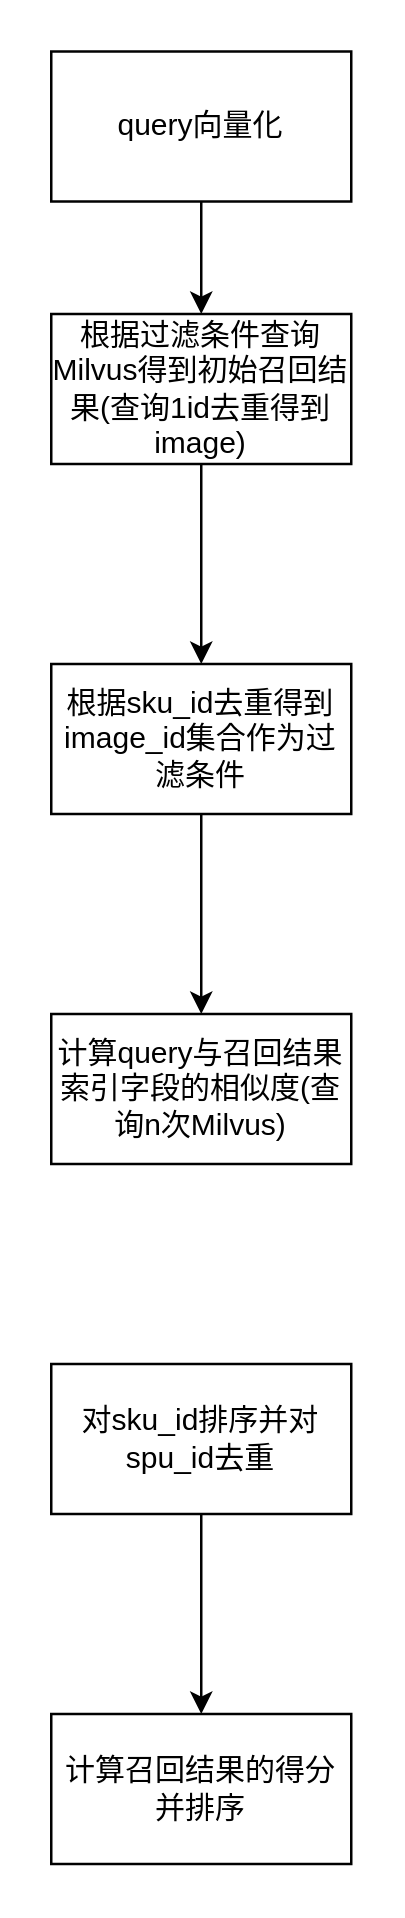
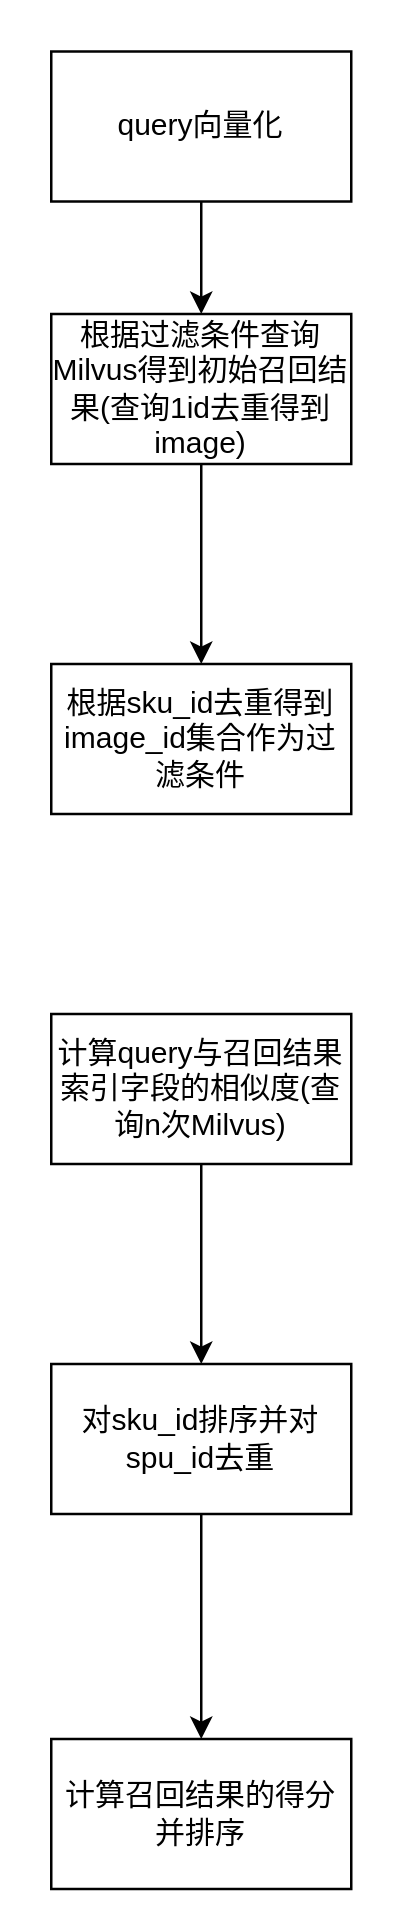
edge "根据sku_id去重得到image_id集合作为过滤条件" -> "计算query与召回结果索引字段的相似度(查询n次Milvus)": removed
edge "计算query与召回结果索引字段的相似度(查询n次Milvus)" -> "对sku_id排序并对spu_id去重": added
node "计算召回结果的得分并排序": moved (201, 1789) -> (201, 1814)
